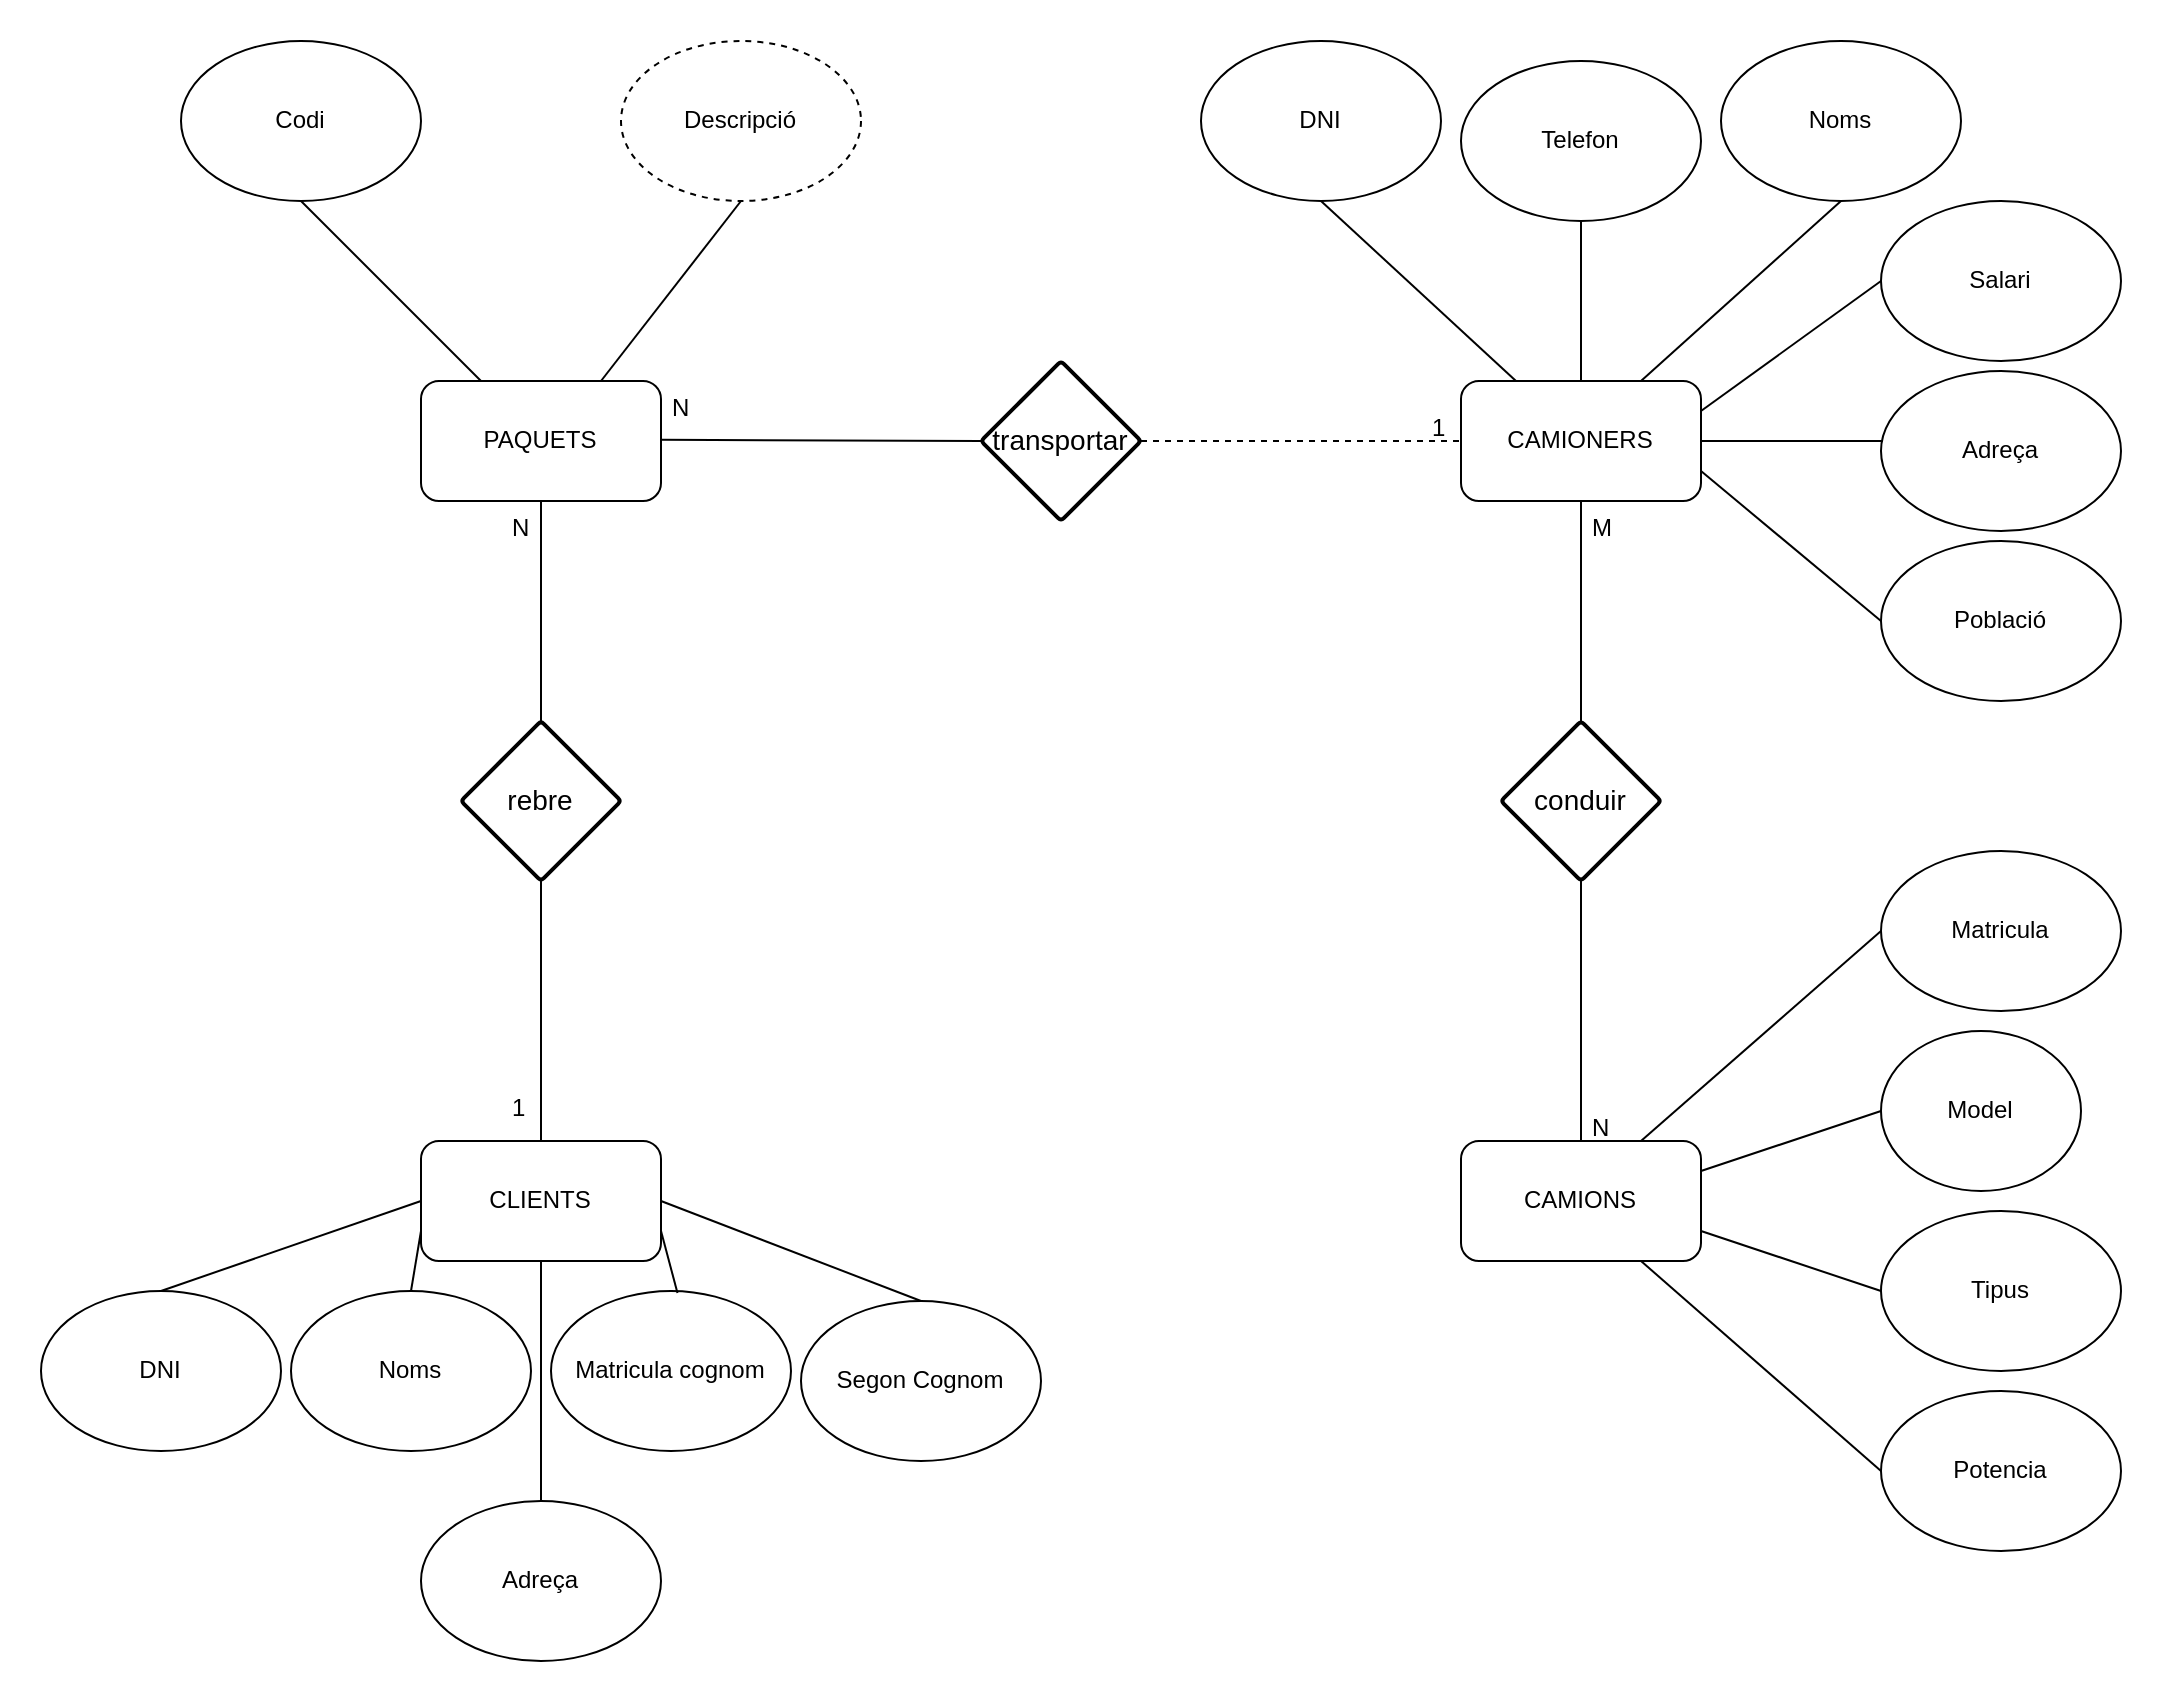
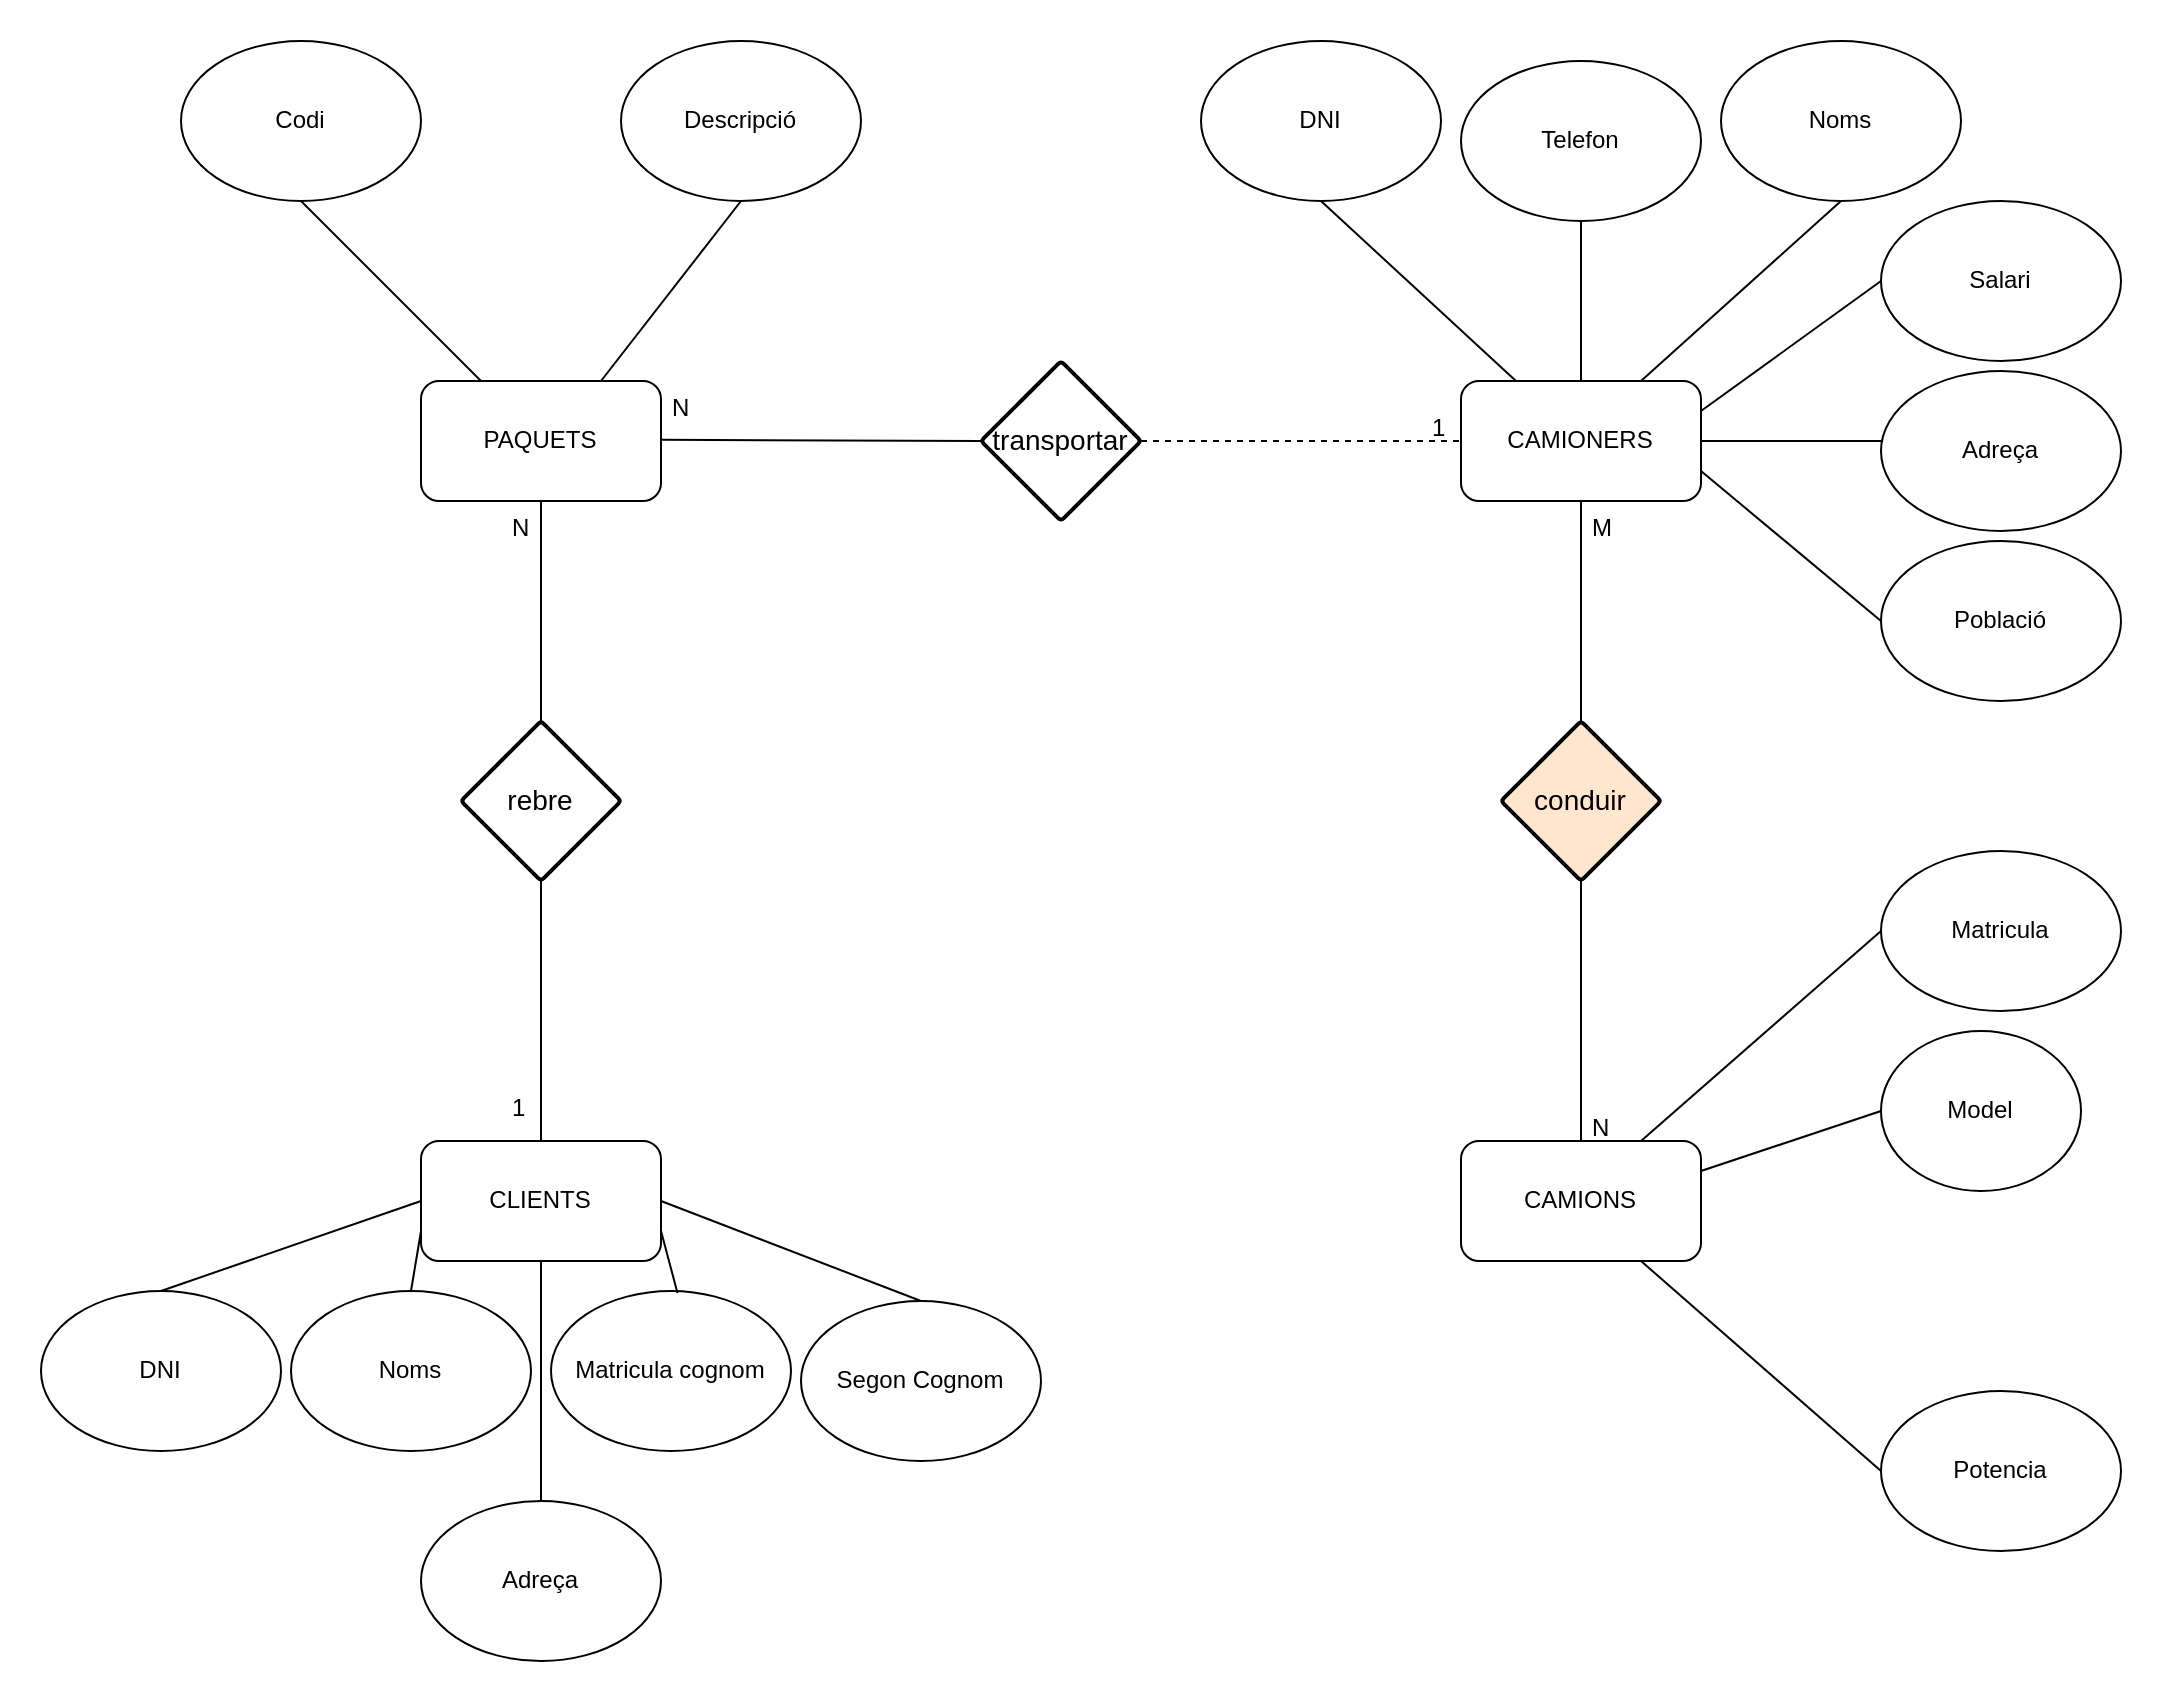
node "Descripció": style dashed -> solid
node "conduir": fillcolor #ffffff -> #ffe6cc
edge "CAMIONS" -- "Tipus": removed
node "Tipus": removed
